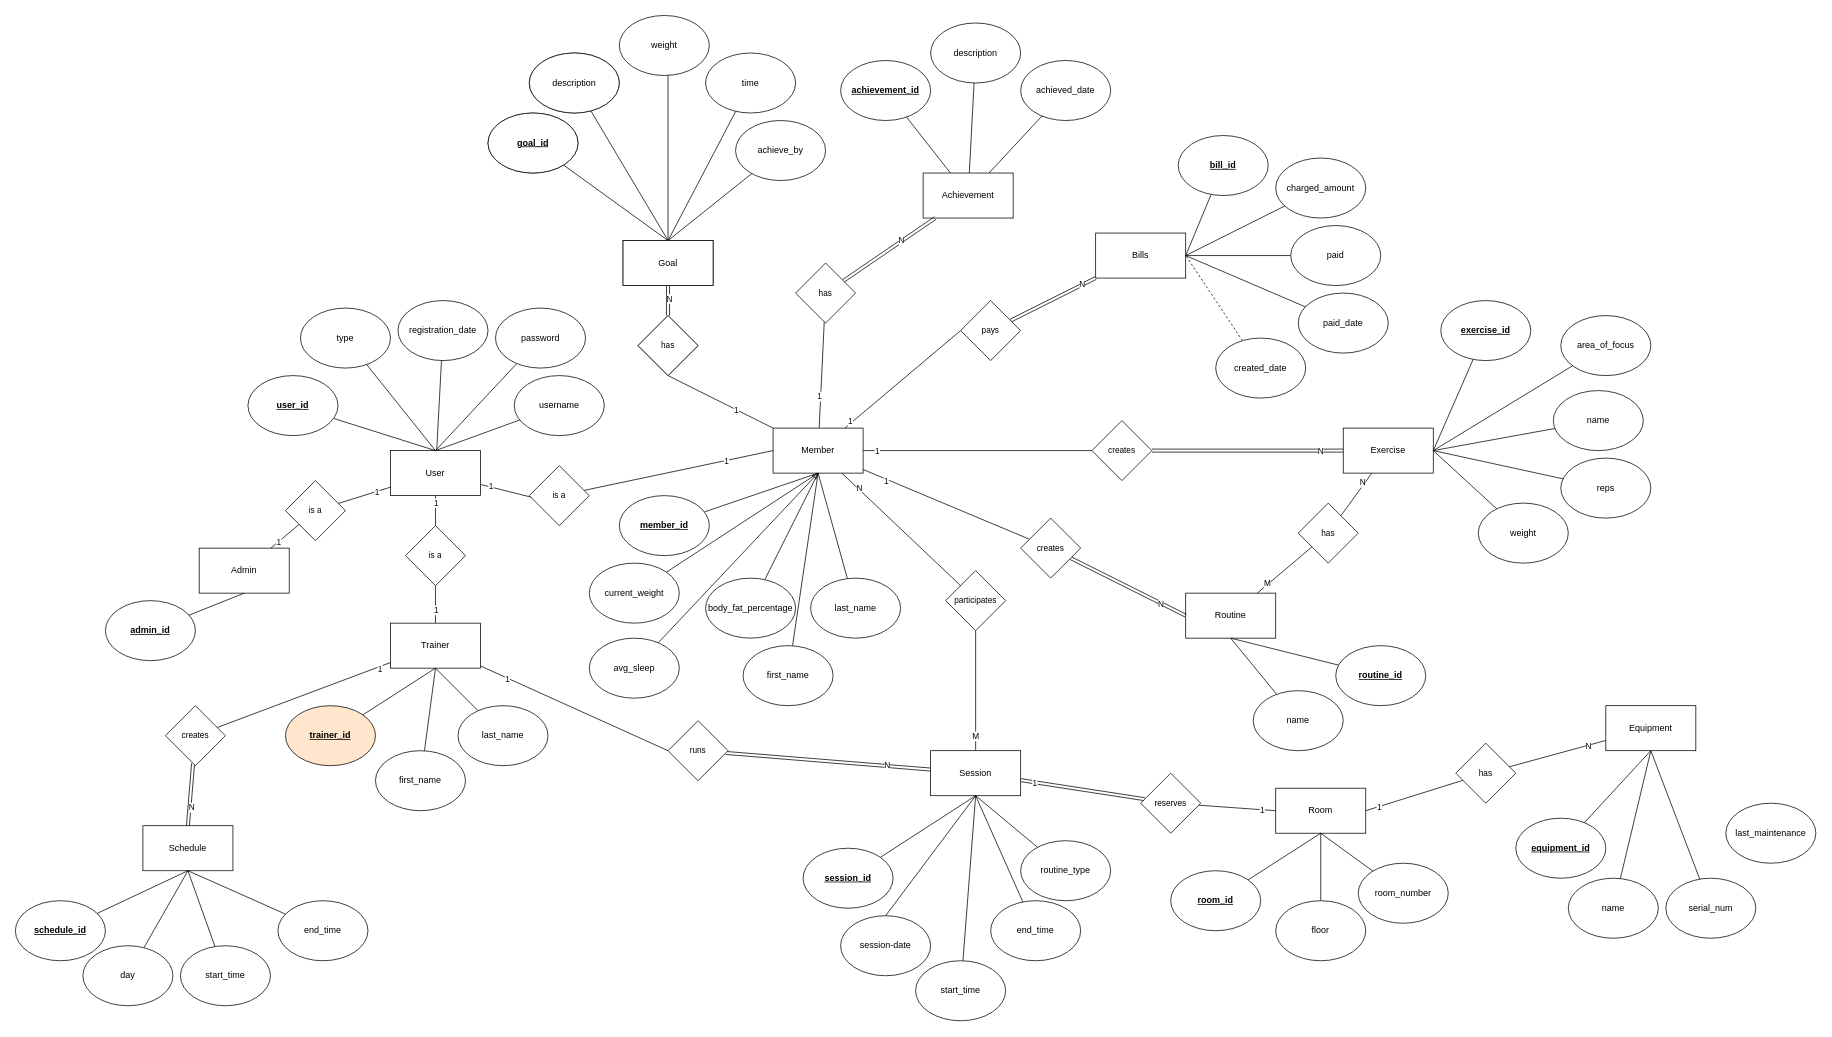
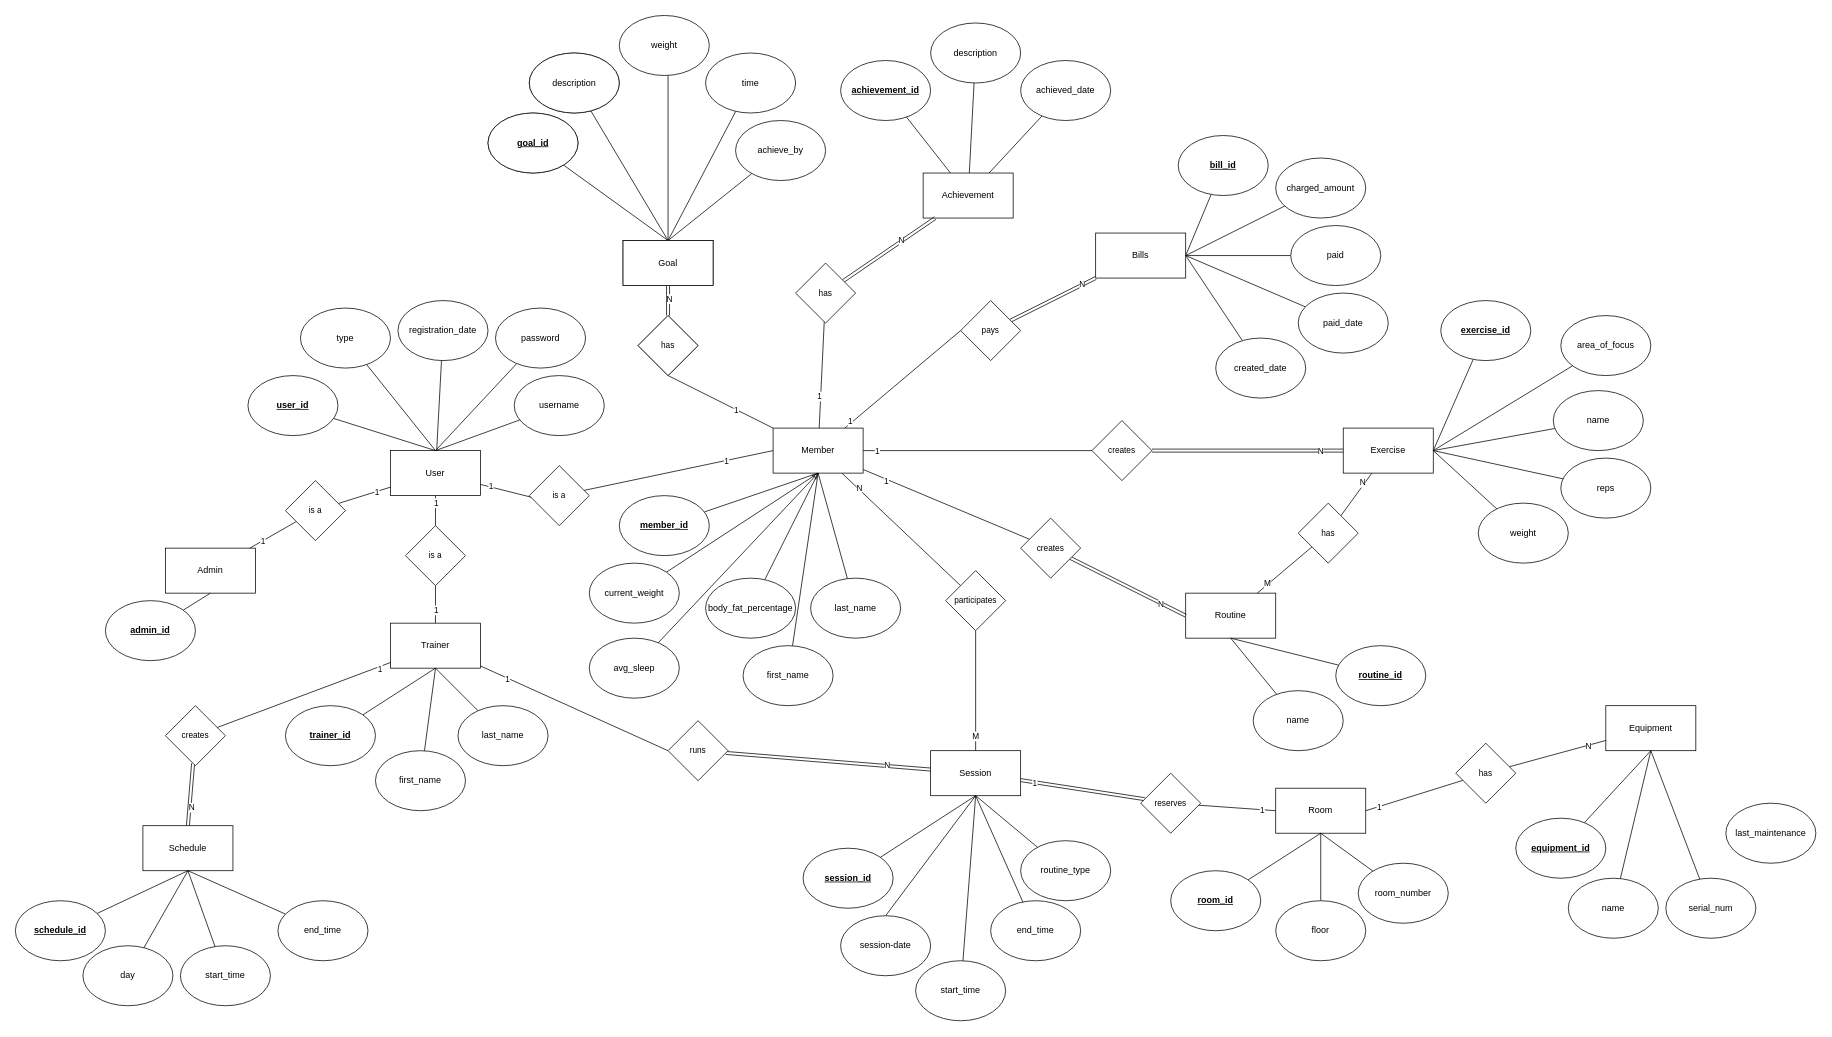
edge "Bills" -- "created_date": style dashed -> solid
node "Admin": moved (244, 570) -> (210, 570)
node "trainer_id": fillcolor #ffe6cc -> #ffffff
